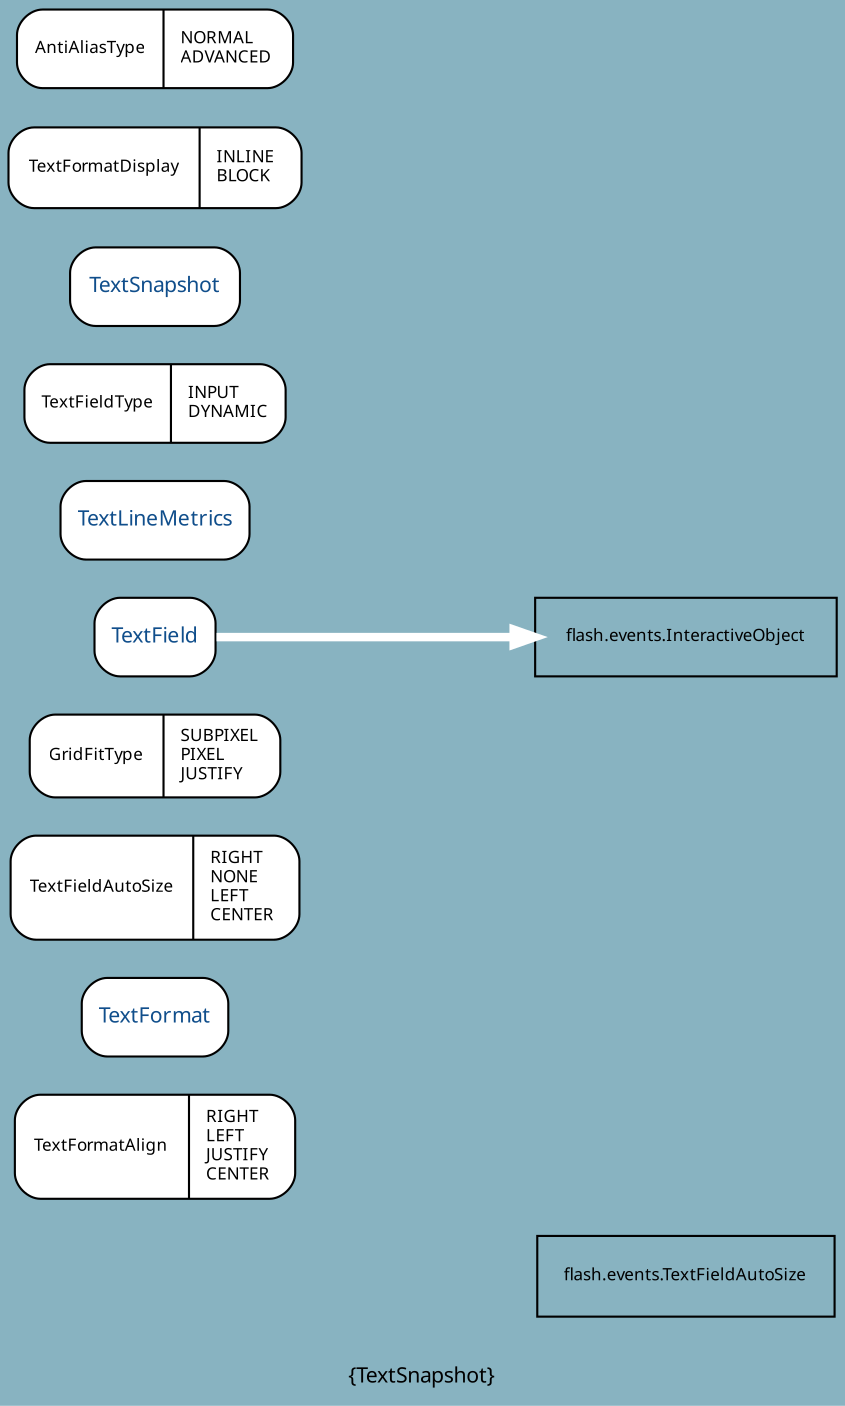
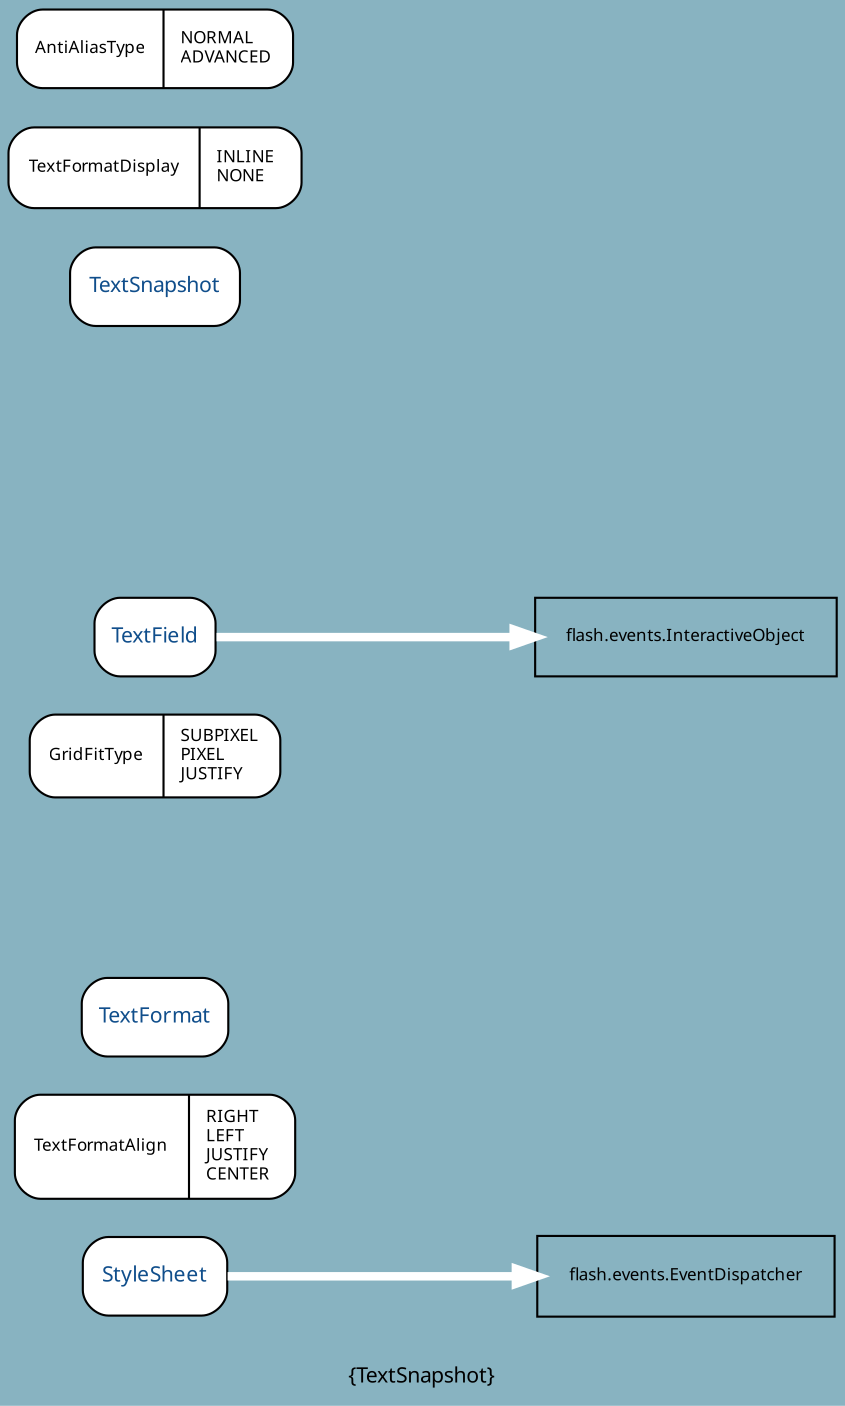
node "TextFormatDisplay": text "BLOCK" -> "NONE"
node "TextFieldType": removed
node "TextLineMetrics": removed
node "TextFieldAutoSize": removed
node "StyleSheet": added
node "flash.events.TextFieldAutoSize": label "flash.events.TextFieldAutoSize" -> "flash.events.EventDispatcher"
